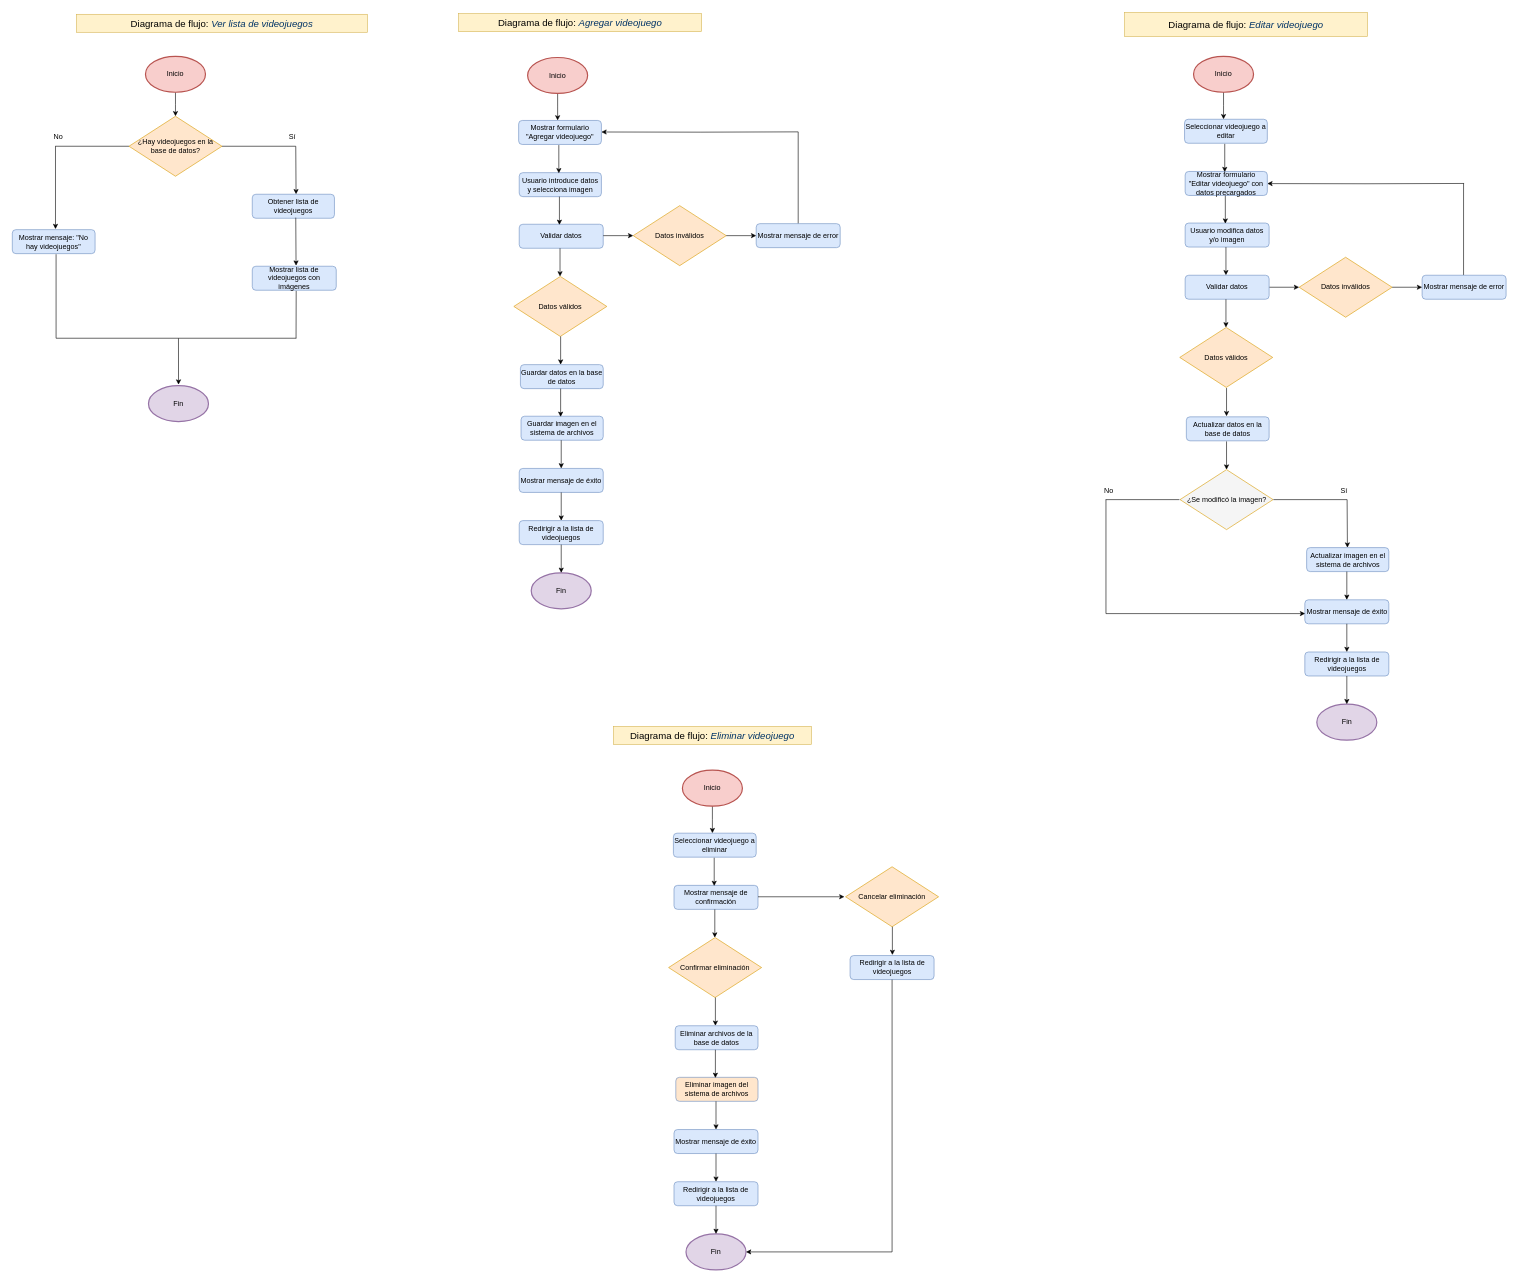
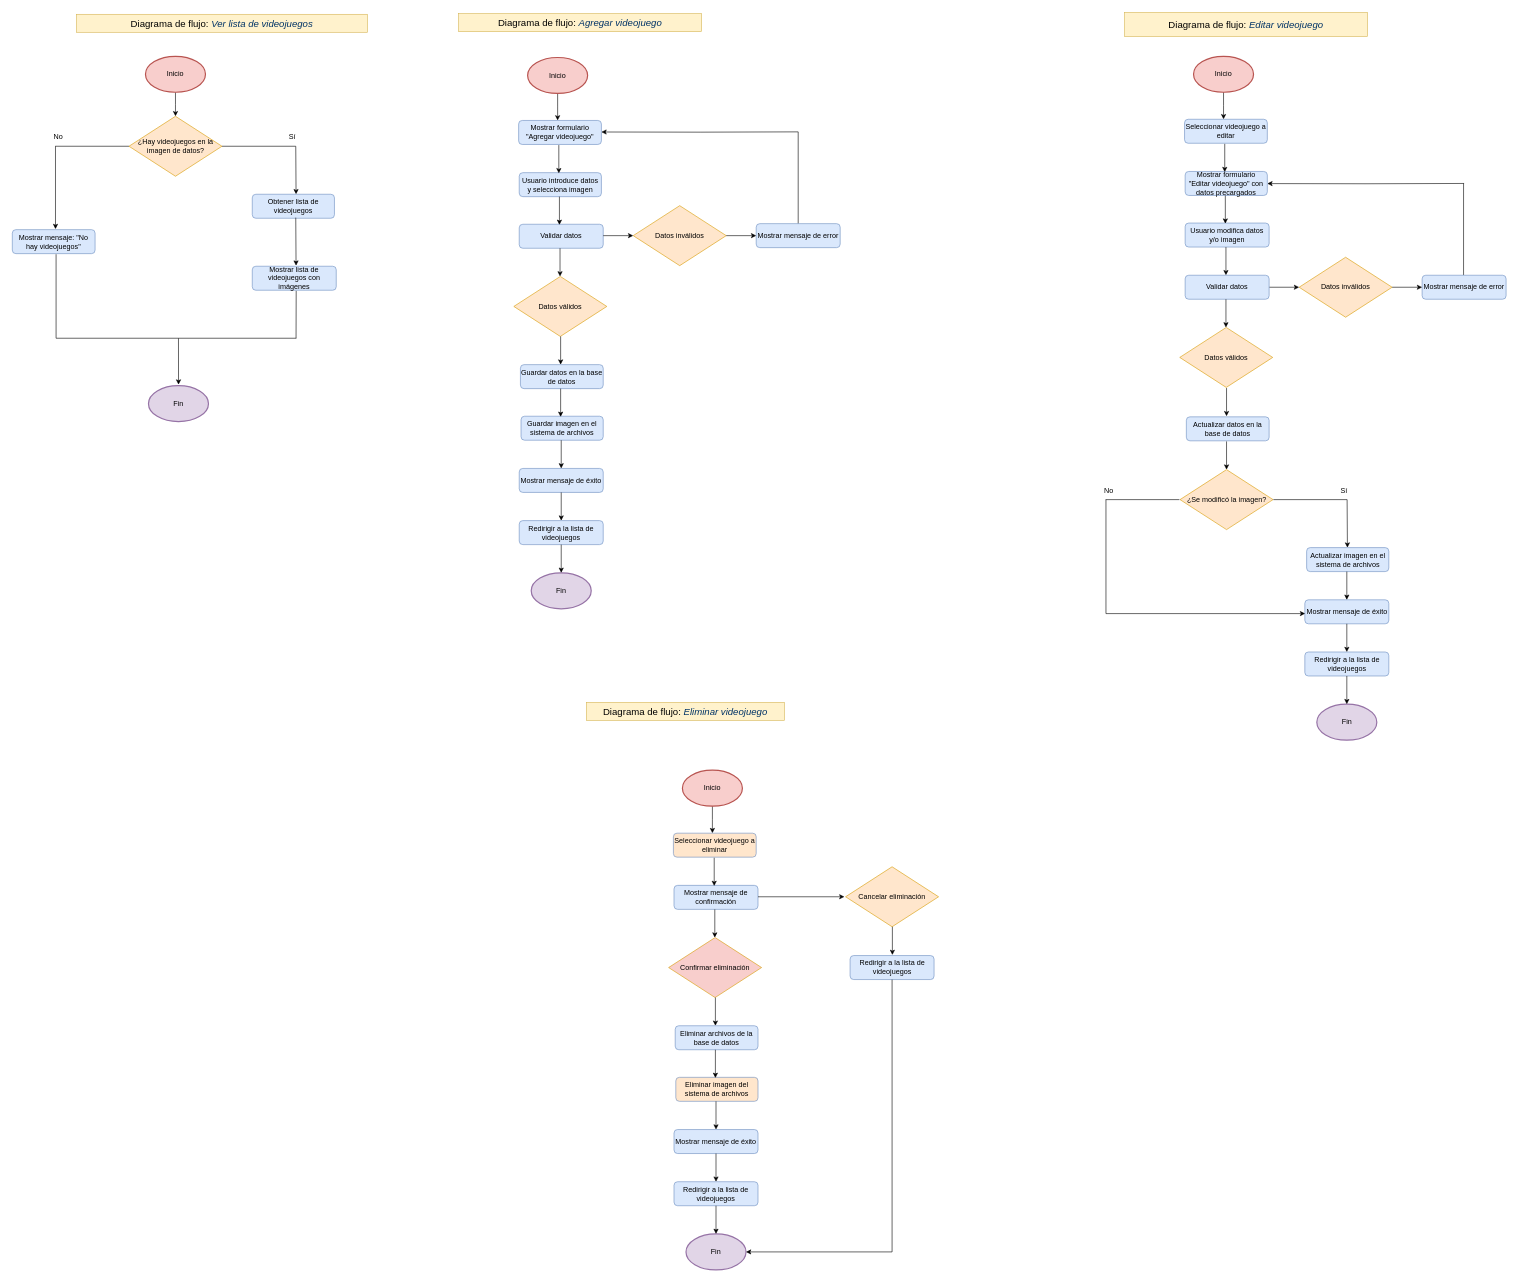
node "¿Hay videojuegos en la base de datos?": label "¿Hay videojuegos en la base de datos?" -> "¿Hay videojuegos en la imagen de datos?"
node "¿Se modificó la imagen?": fillcolor #f5f5f5 -> #ffe6cc
node "Diagrama de flujo: Eliminar videojuego": moved (713, 735) -> (686, 711)
node "Seleccionar videojuego a eliminar": fillcolor #dae8fc -> #ffe6cc
node "Confirmar eliminación": fillcolor #ffe6cc -> #f8cecc
